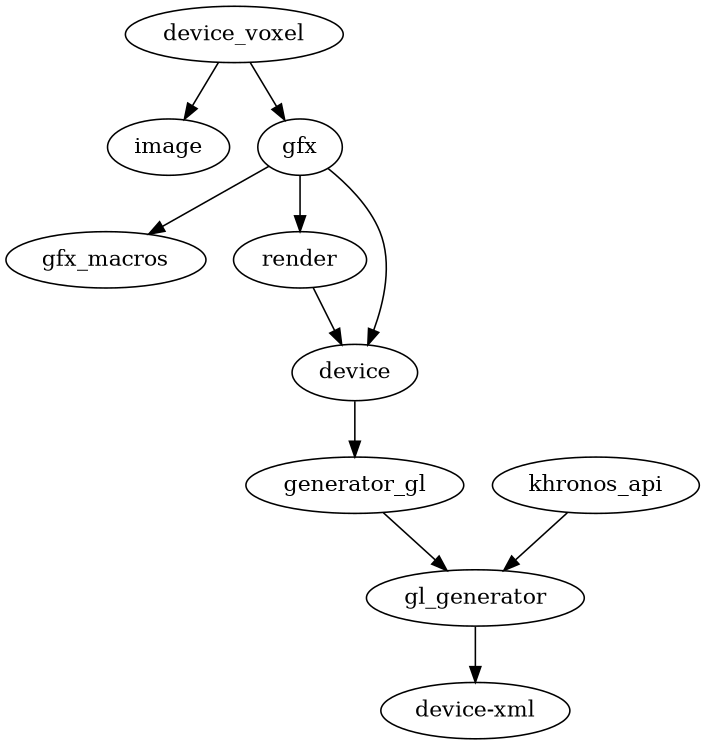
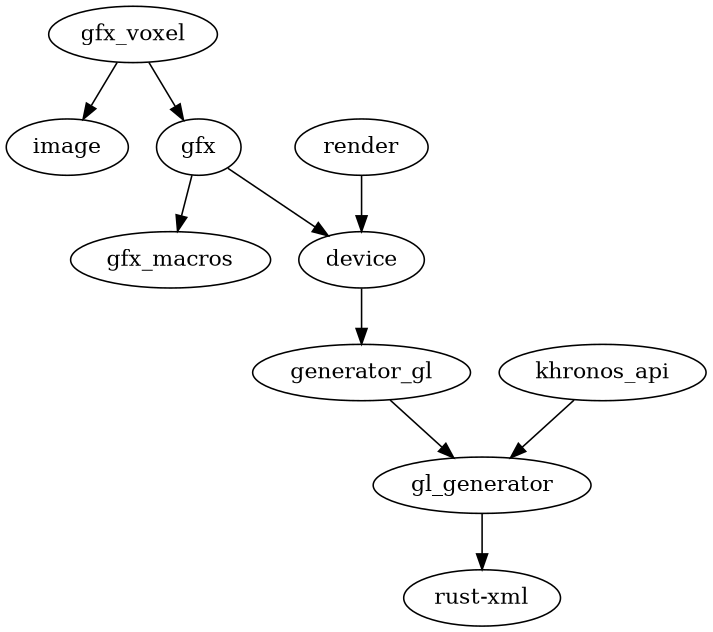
node "device_voxel": label "device_voxel" -> "gfx_voxel"
edge "gfx" -> "render": removed
node "device-xml": label "device-xml" -> "rust-xml"
